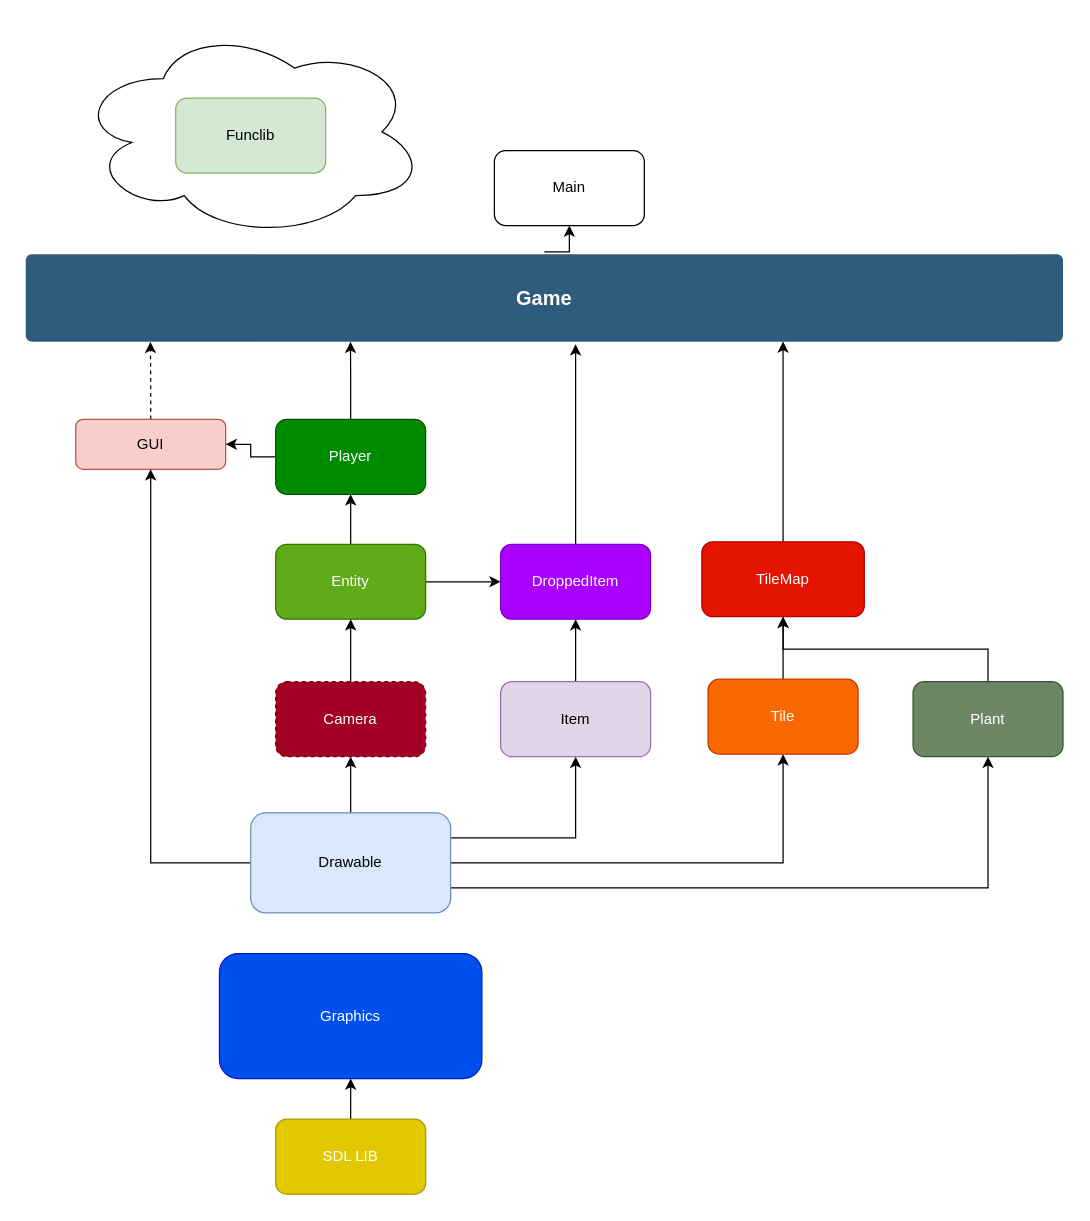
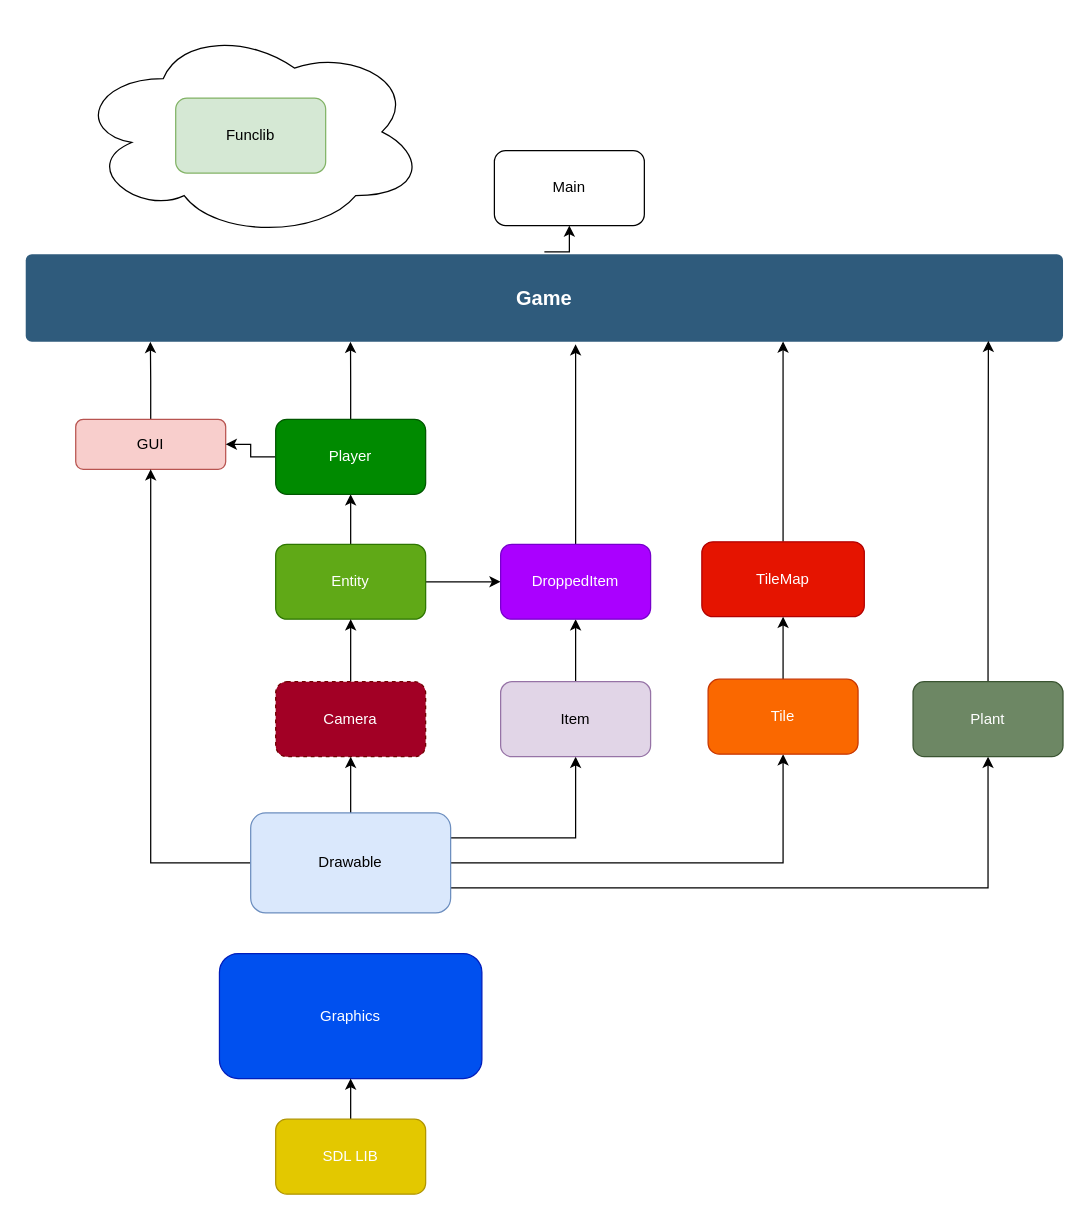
edge "GUI" -> "Game": style dashed -> solid
edge "Plant" -> "TileMap": now "Plant" -> "Game"
